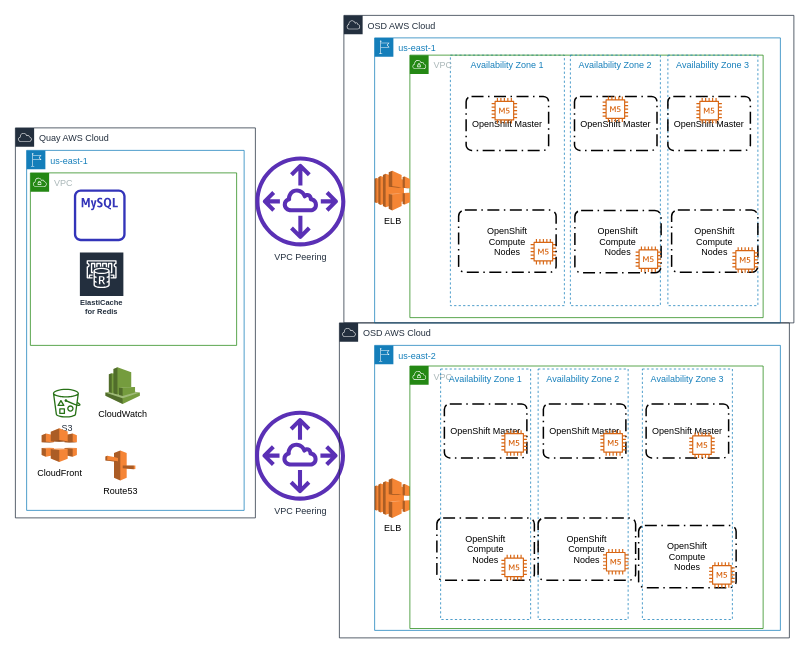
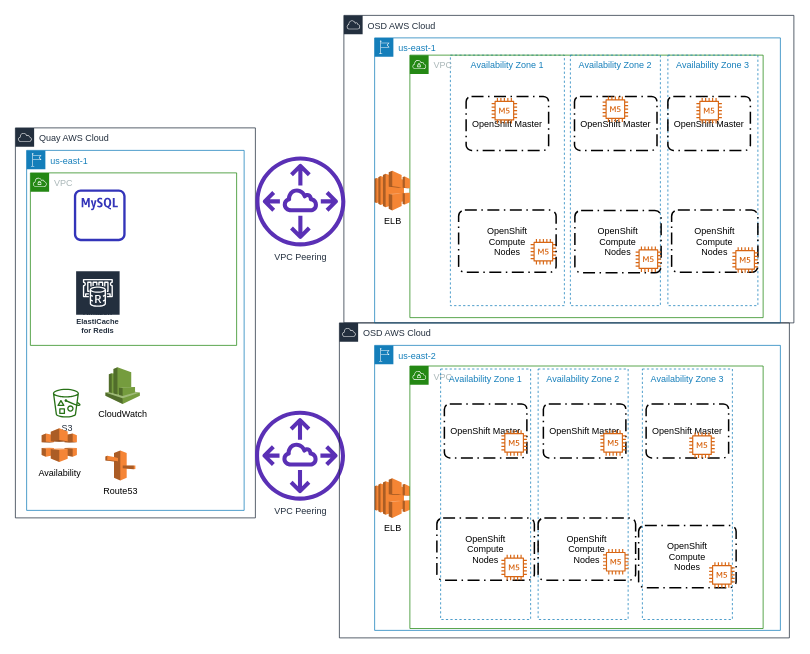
node "Amazon ElastiCache for Redis": moved (102, 285) -> (98, 304)
node "CloudFront": label "CloudFront" -> "Availability"
